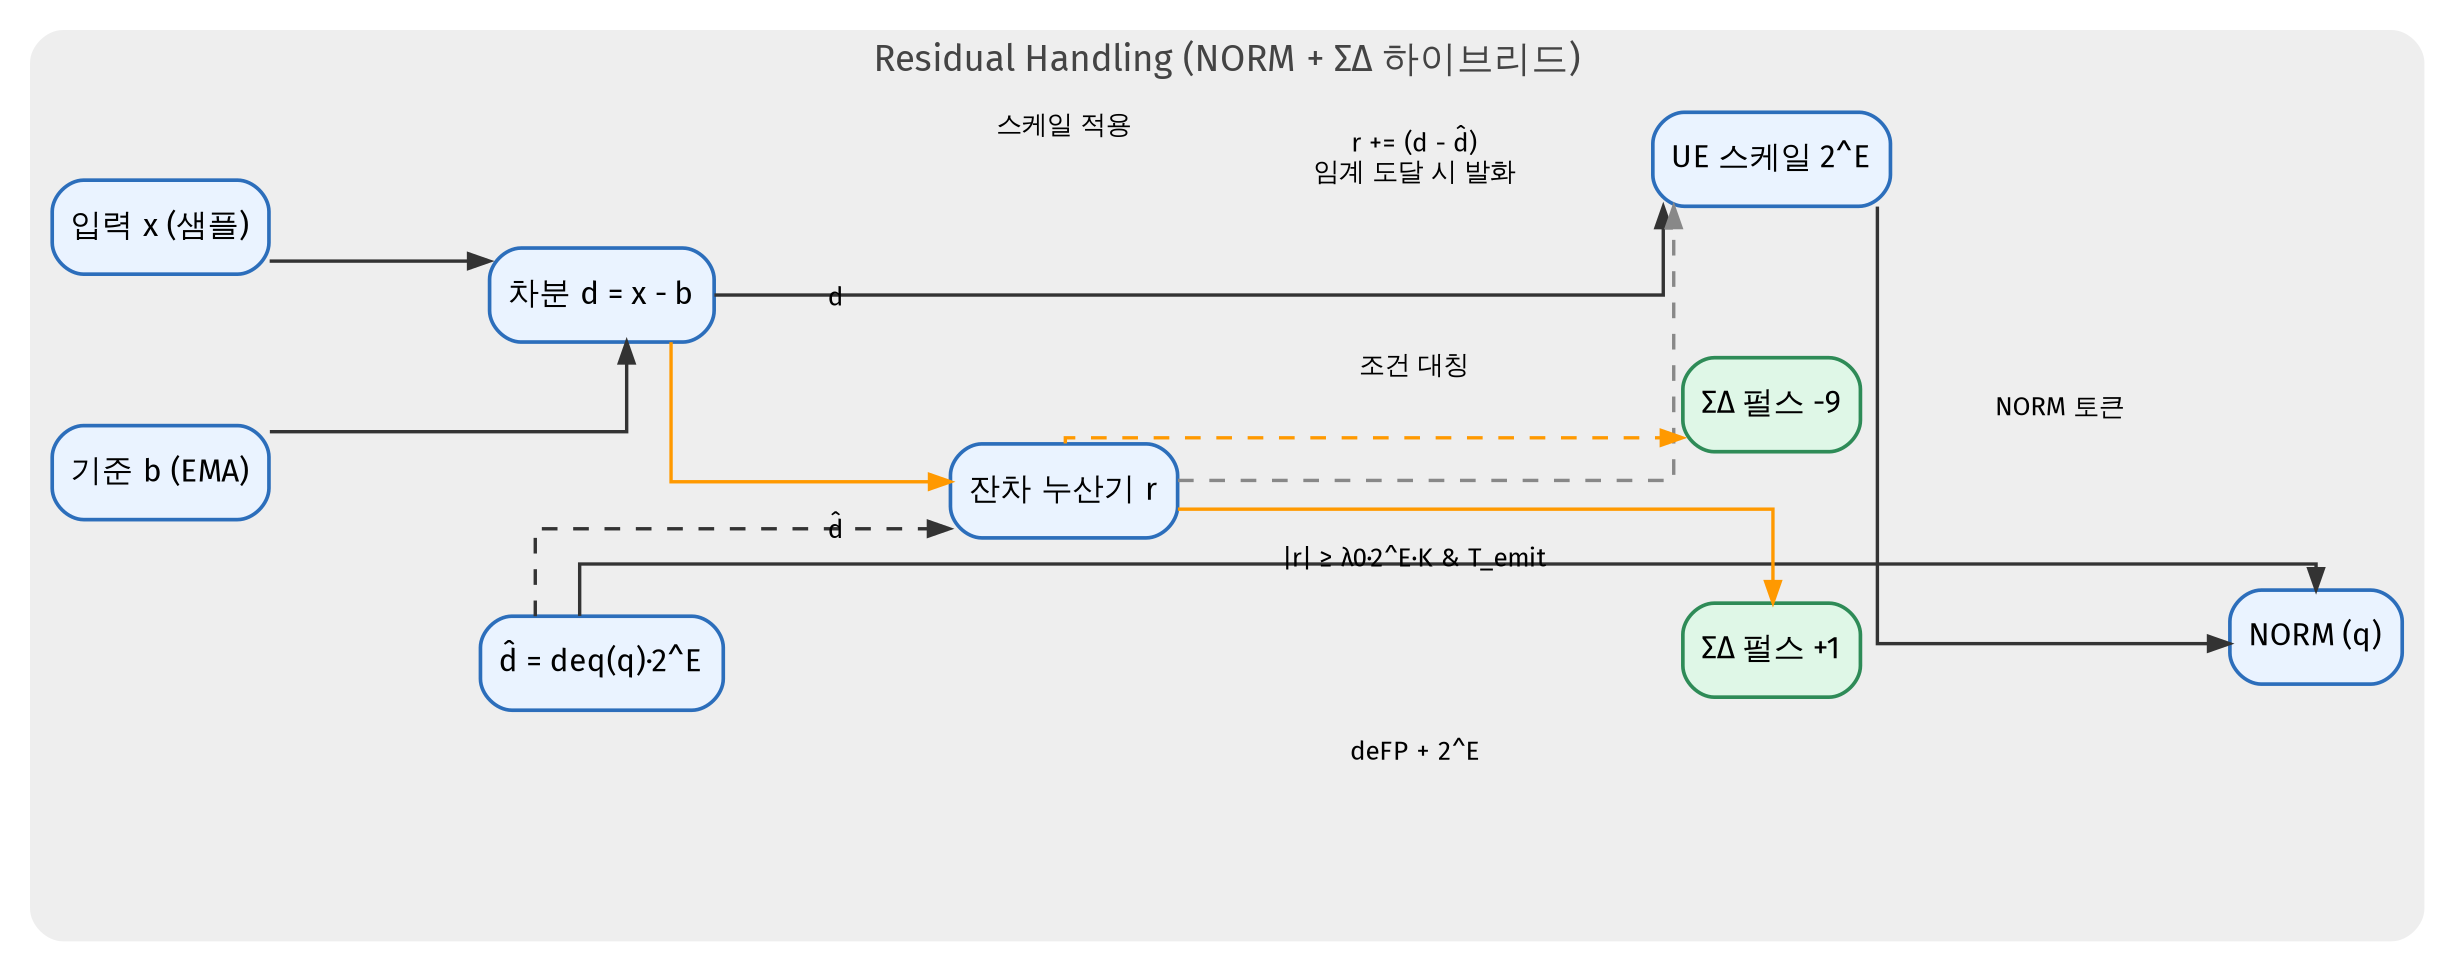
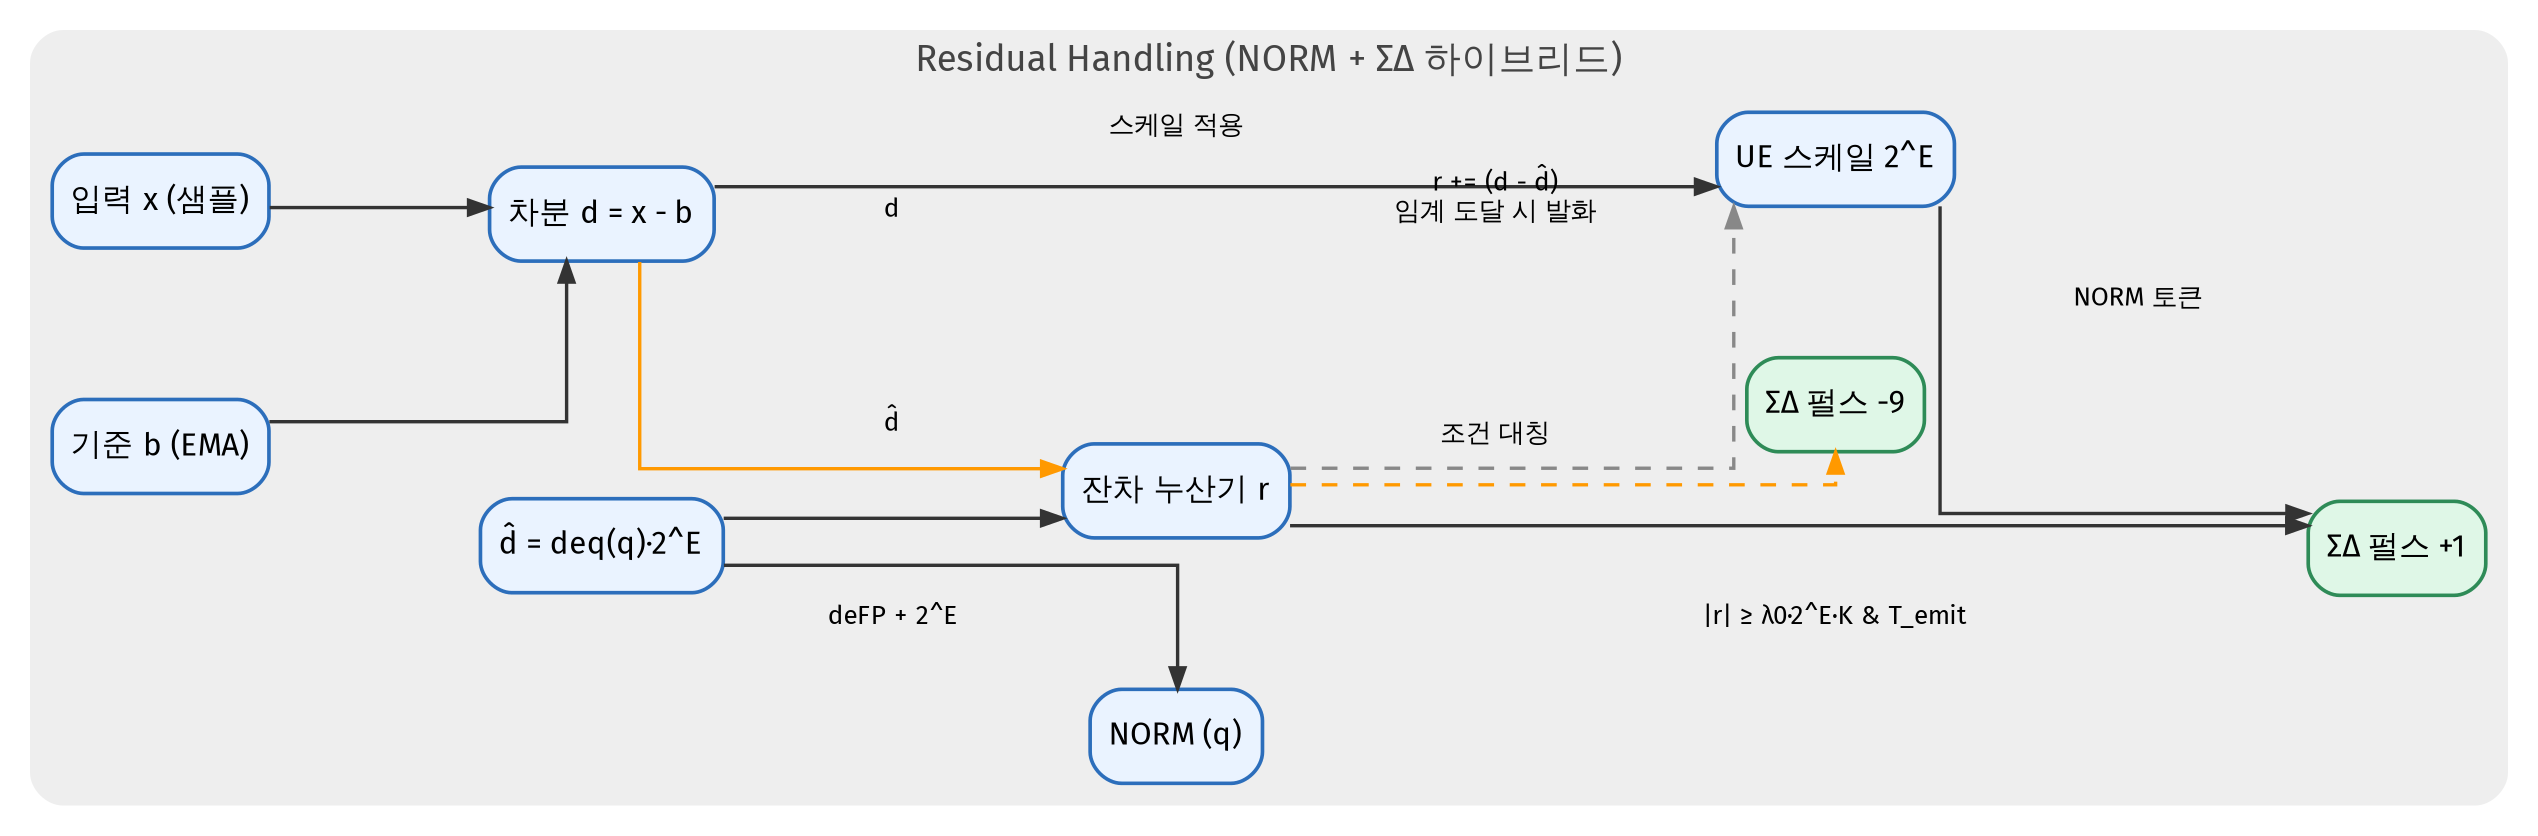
edge "잔차 누산기 r" -> "ΣΔ 펄스 +1": color #ff9900 -> #333333
edge "d̂ = deq(q)·2^E" -> "잔차 누산기 r": style dashed -> solid
edge "UE 스케일 2^E" -> "NORM (q)": now "UE 스케일 2^E" -> "ΣΔ 펄스 +1"
